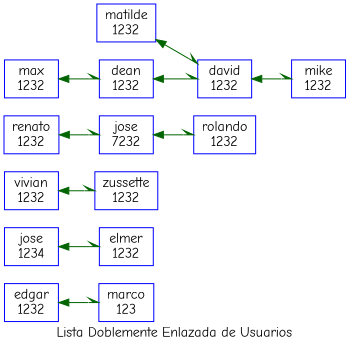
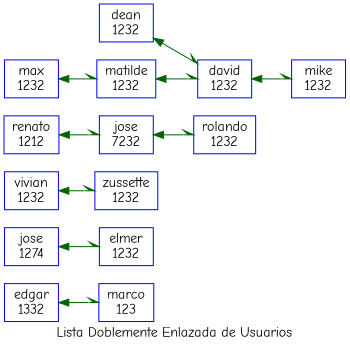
edge "max 1232" -- "dean 1232": now "max 1232" -- "matilde 1232"
node "renato 1232": label "renato 1232" -> "renato 1212"
node "jose 1234": label "jose 1234" -> "jose 1274"
node "edgar 1232": label "edgar 1232" -> "edgar 1332"
